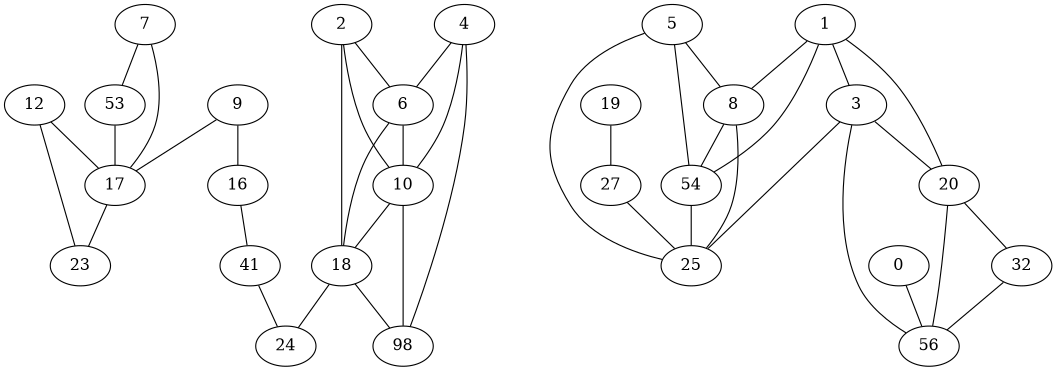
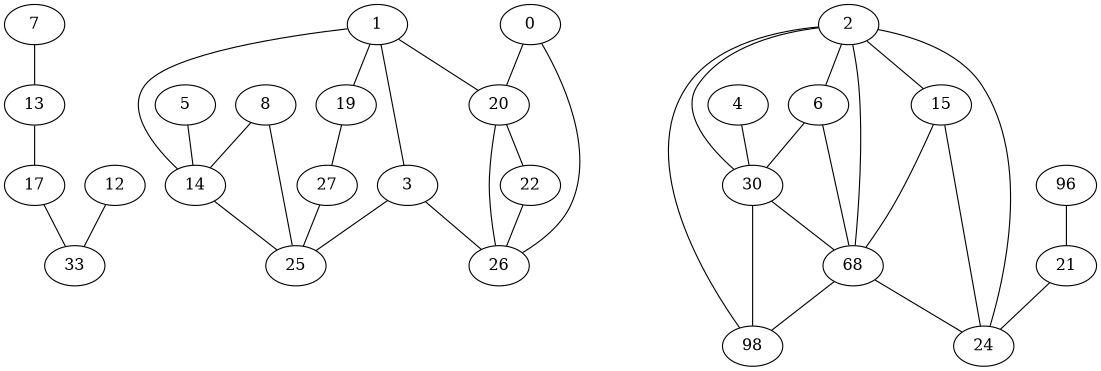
edge "4" -- "6": removed
edge "5" -- "8": removed
edge "1" -- "8": now "1" -- "19"
node "53": label "53" -> "13"
node "9": removed
node "15": added
edge "7" -- "17": removed
edge "2" -- "24": added
edge "12" -- "17": removed
edge "3" -- "20": now "0" -- "20"
edge "5" -- "25": removed
node "16": label "16" -> "96"
node "10": label "10" -> "30"
node "54": label "54" -> "14"
edge "4" -- "98": now "2" -- "98"
node "23": label "23" -> "33"
node "41": label "41" -> "21"
node "18": label "18" -> "68"
node "32": label "32" -> "22"
node "56": label "56" -> "26"
